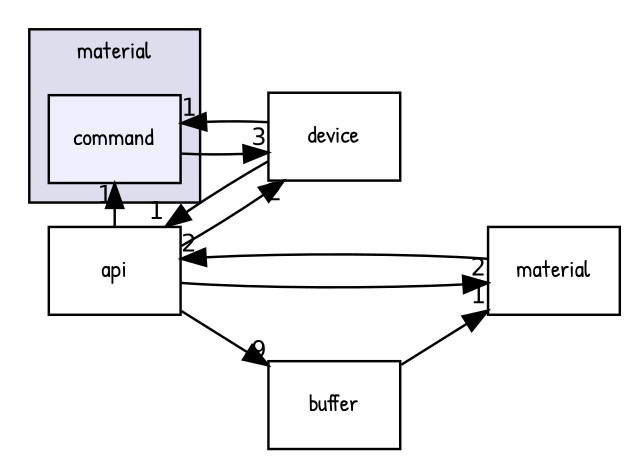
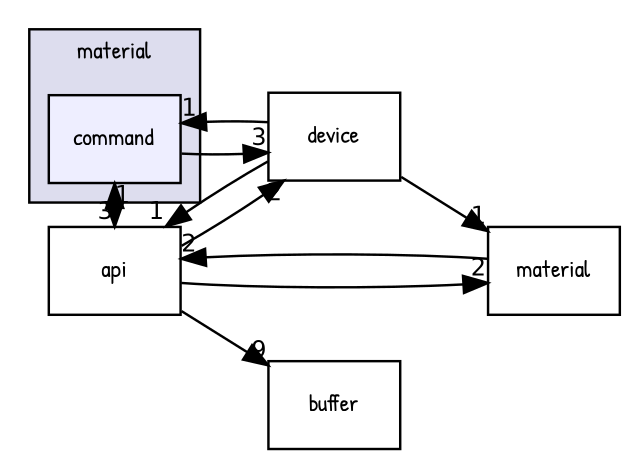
edge "command" -> "api": added
edge "buffer" -> "material": now "device" -> "material"
